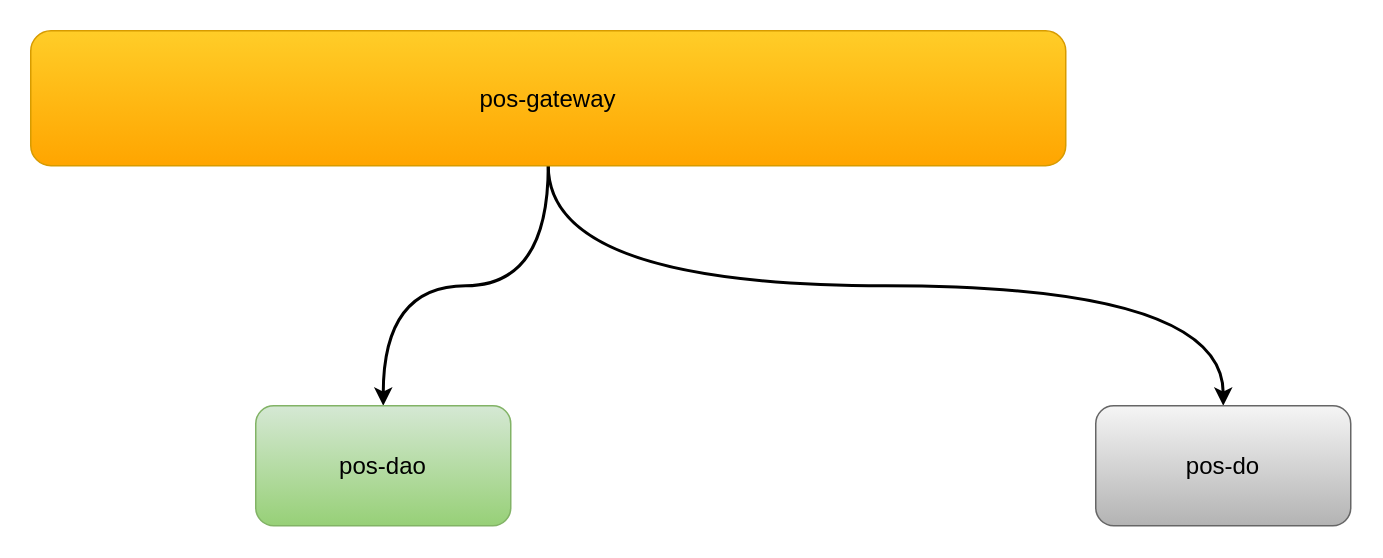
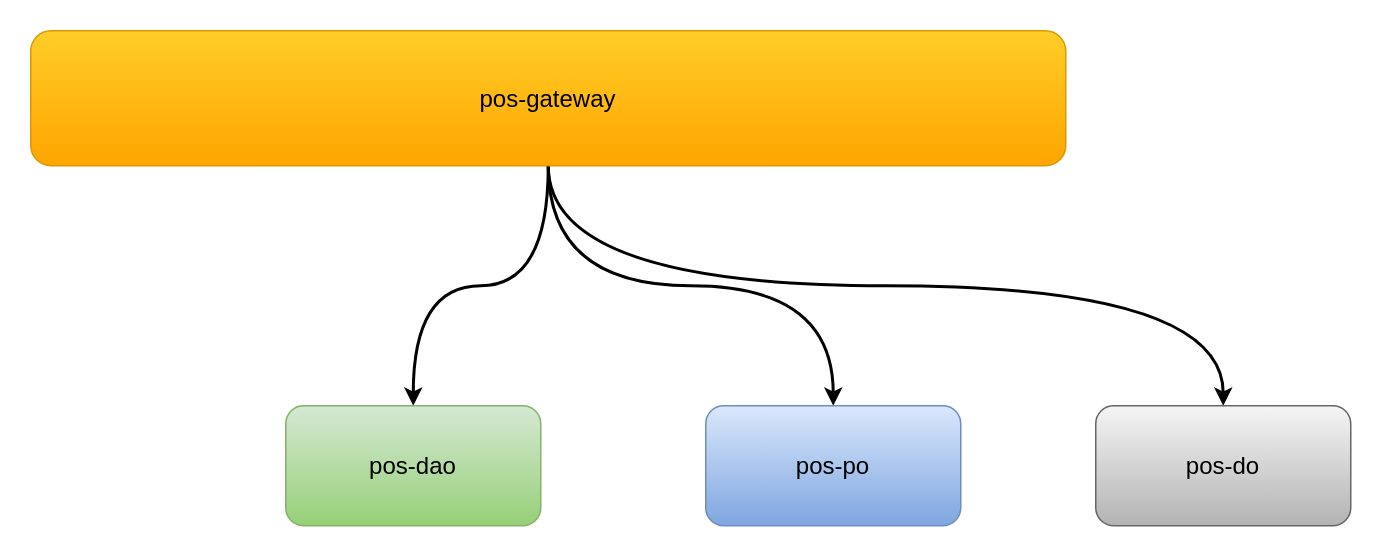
edge "pos-gateway" -> "pos-po": added
node "pos-dao": moved (383, 466) -> (413, 466)
node "pos-po": added
